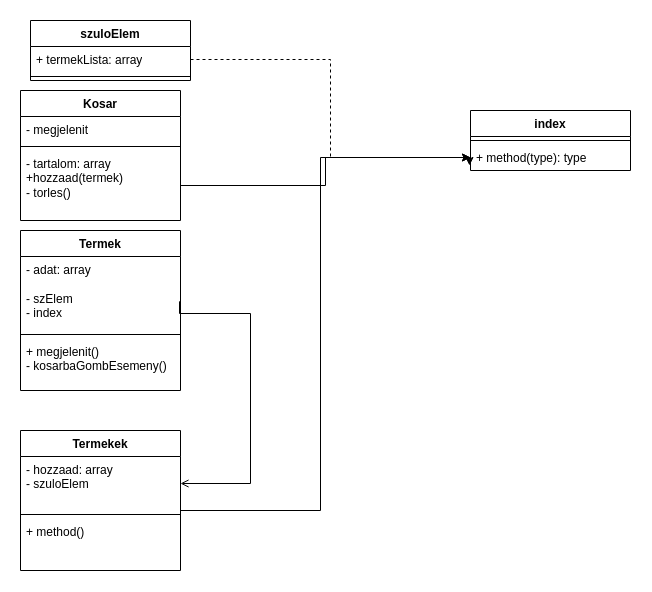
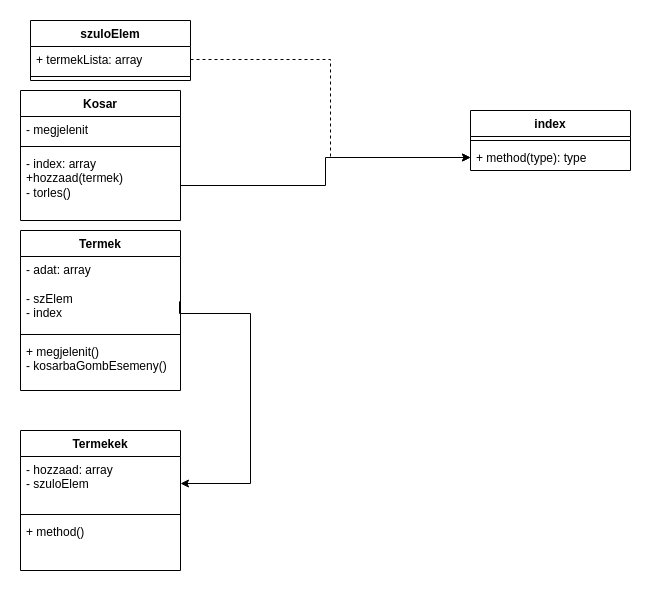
node "- tartalom: array +hozzaad(termek) - torles()": label "- tartalom: array +hozzaad(termek) - torles()" -> "- index: array +hozzaad(termek) - torles()"
edge "- hozzaad: array - szuloElem" -> "+ method(type): type": removed
edge "- adat: array - szElem - index" -> "- hozzaad: array - szuloElem": arrowhead open -> classic
